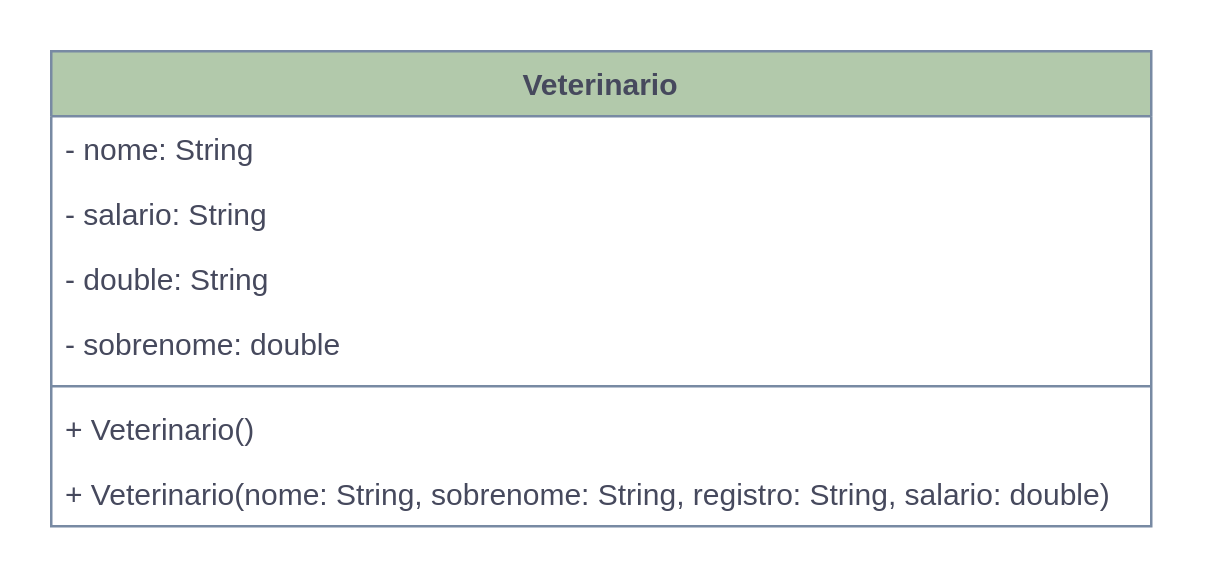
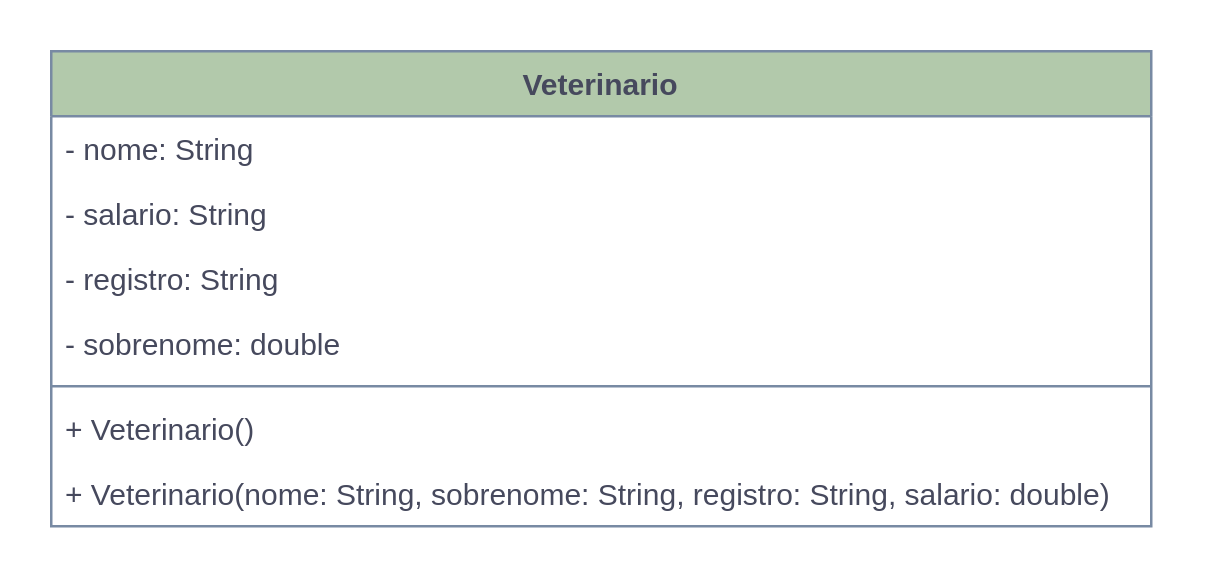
node "- double: String": label "- double: String" -> "- registro: String"
